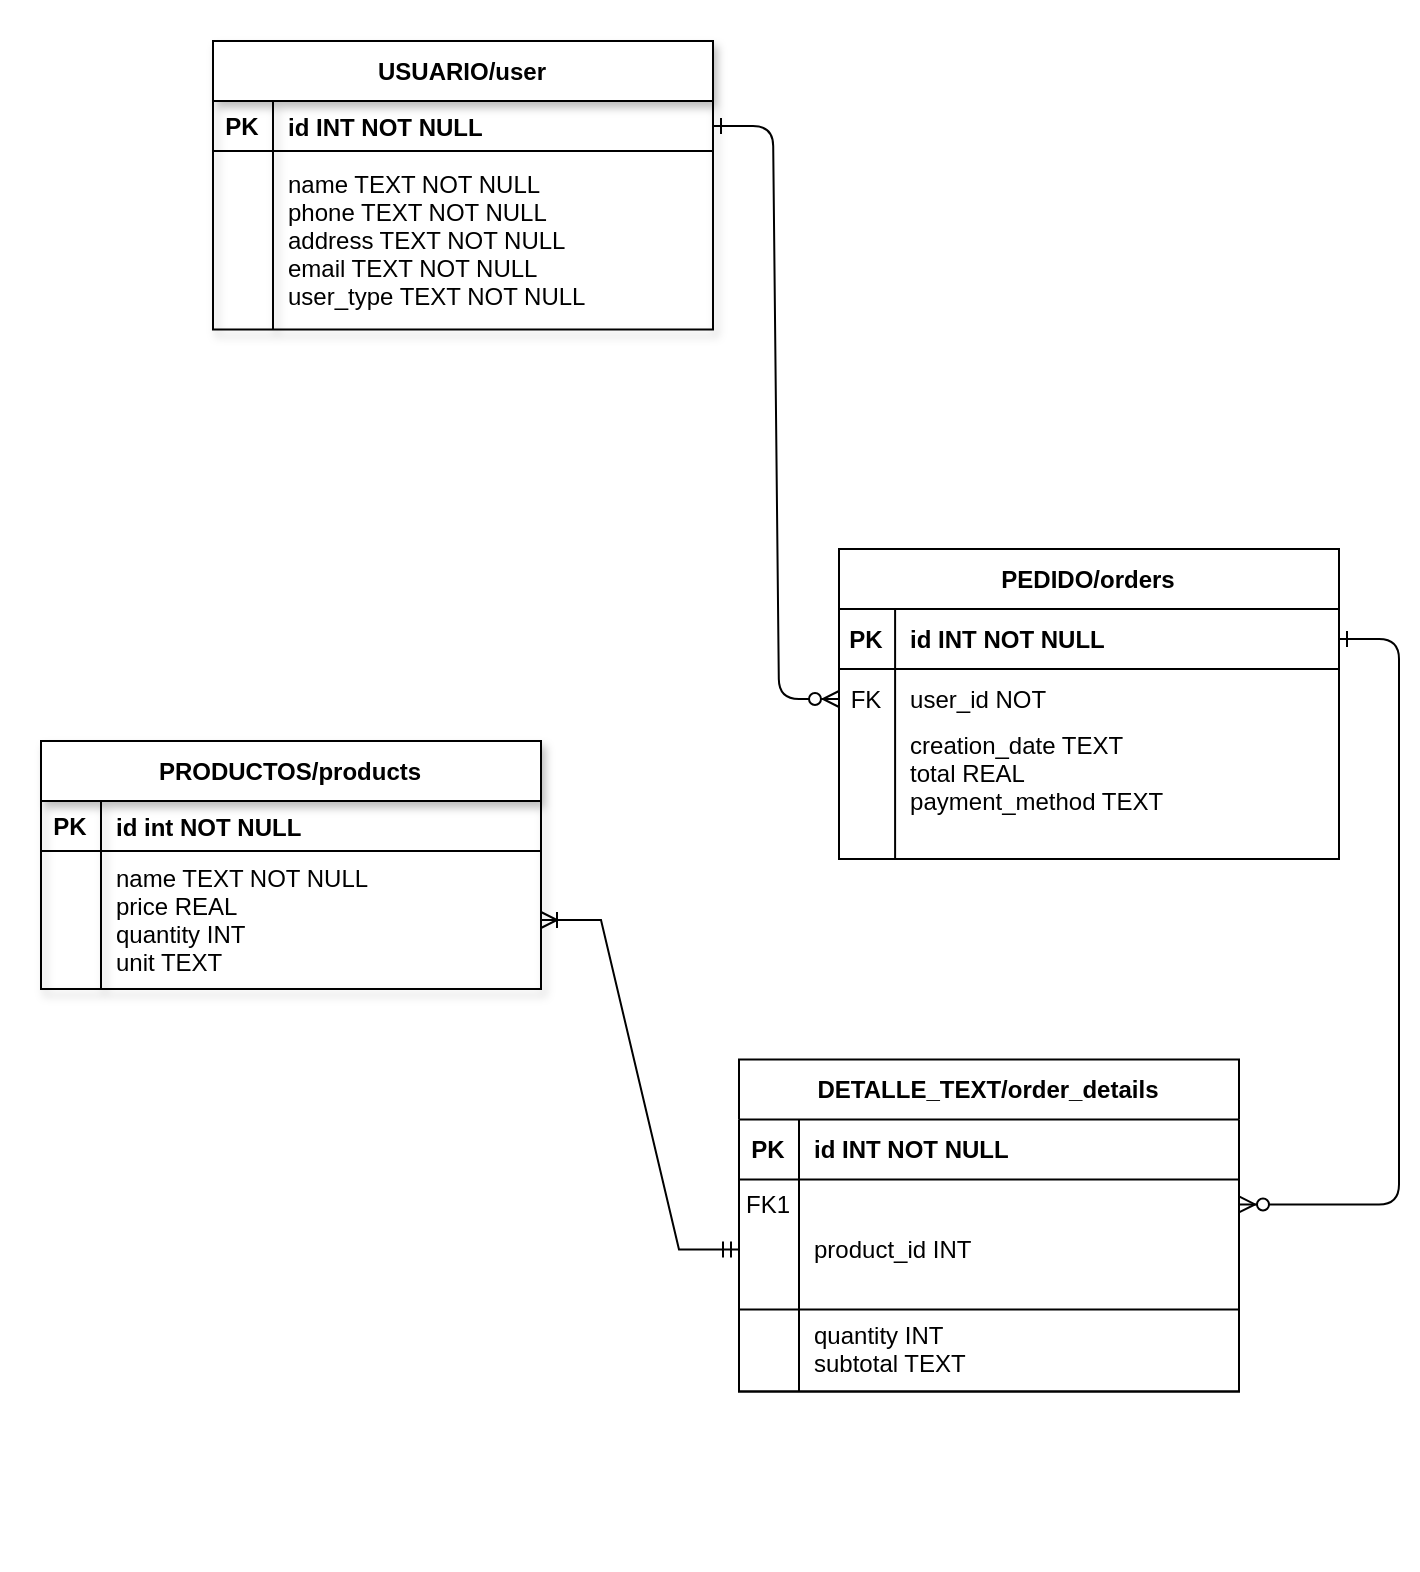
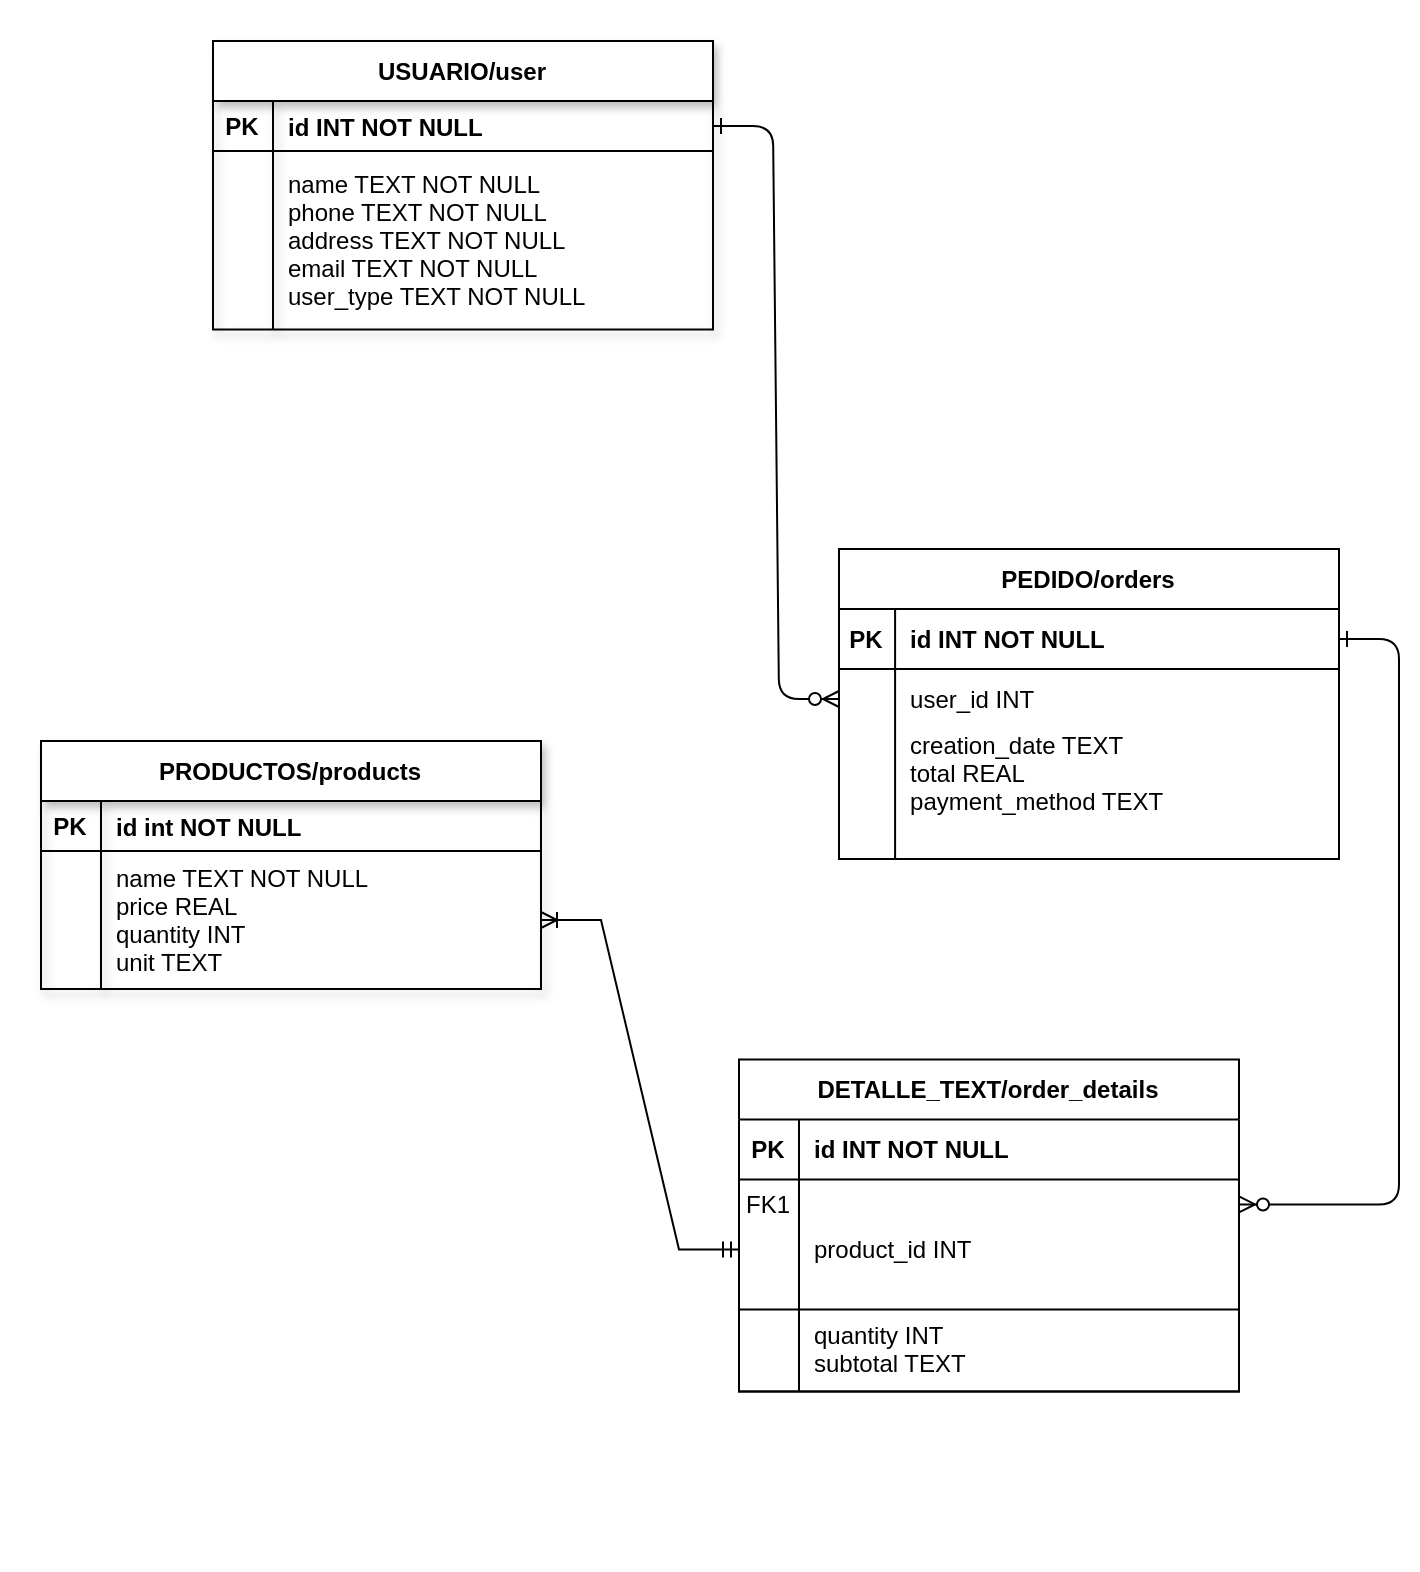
node "FK": removed
node "user_id NOT": label "user_id NOT" -> "user_id INT"
